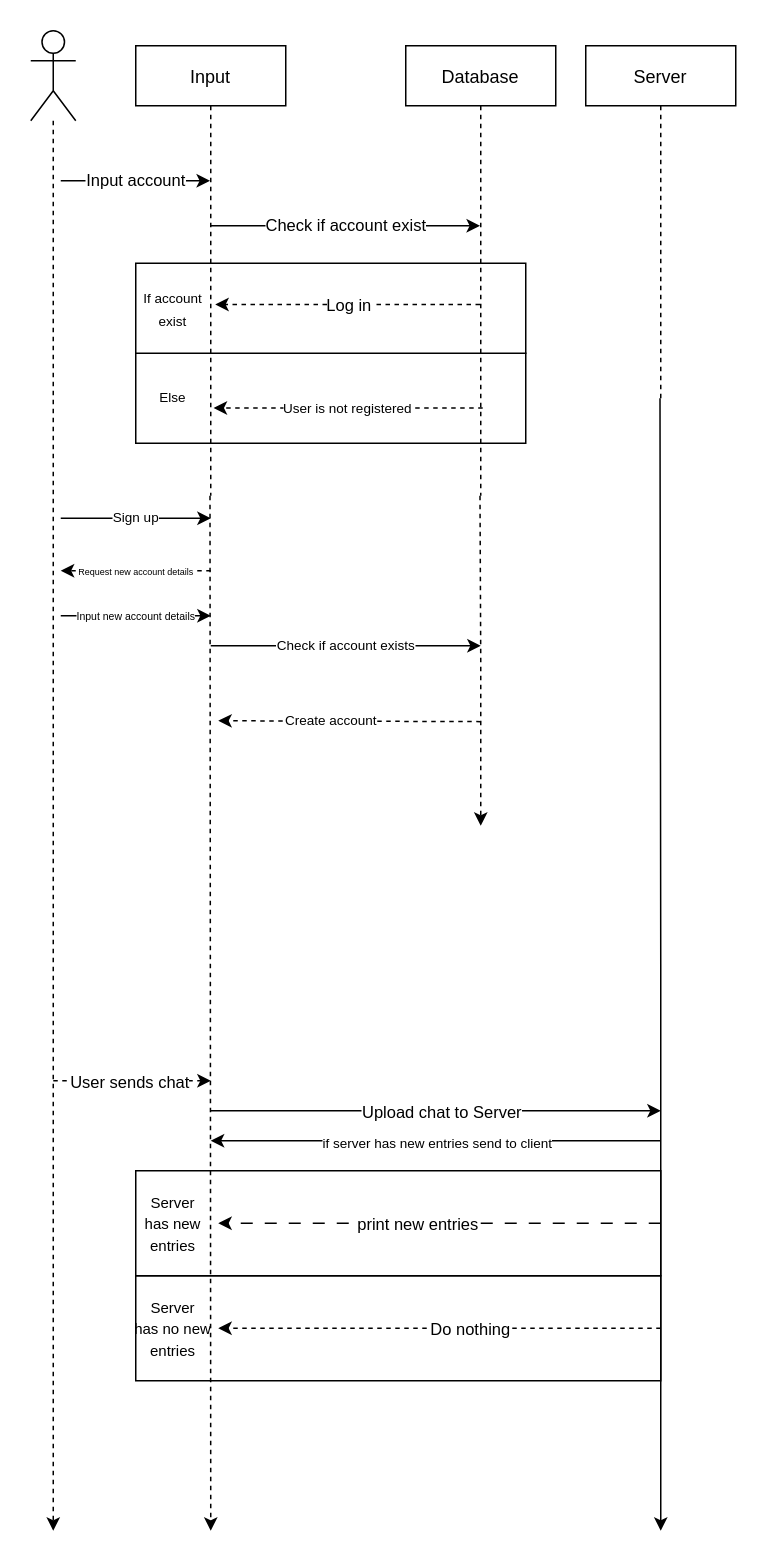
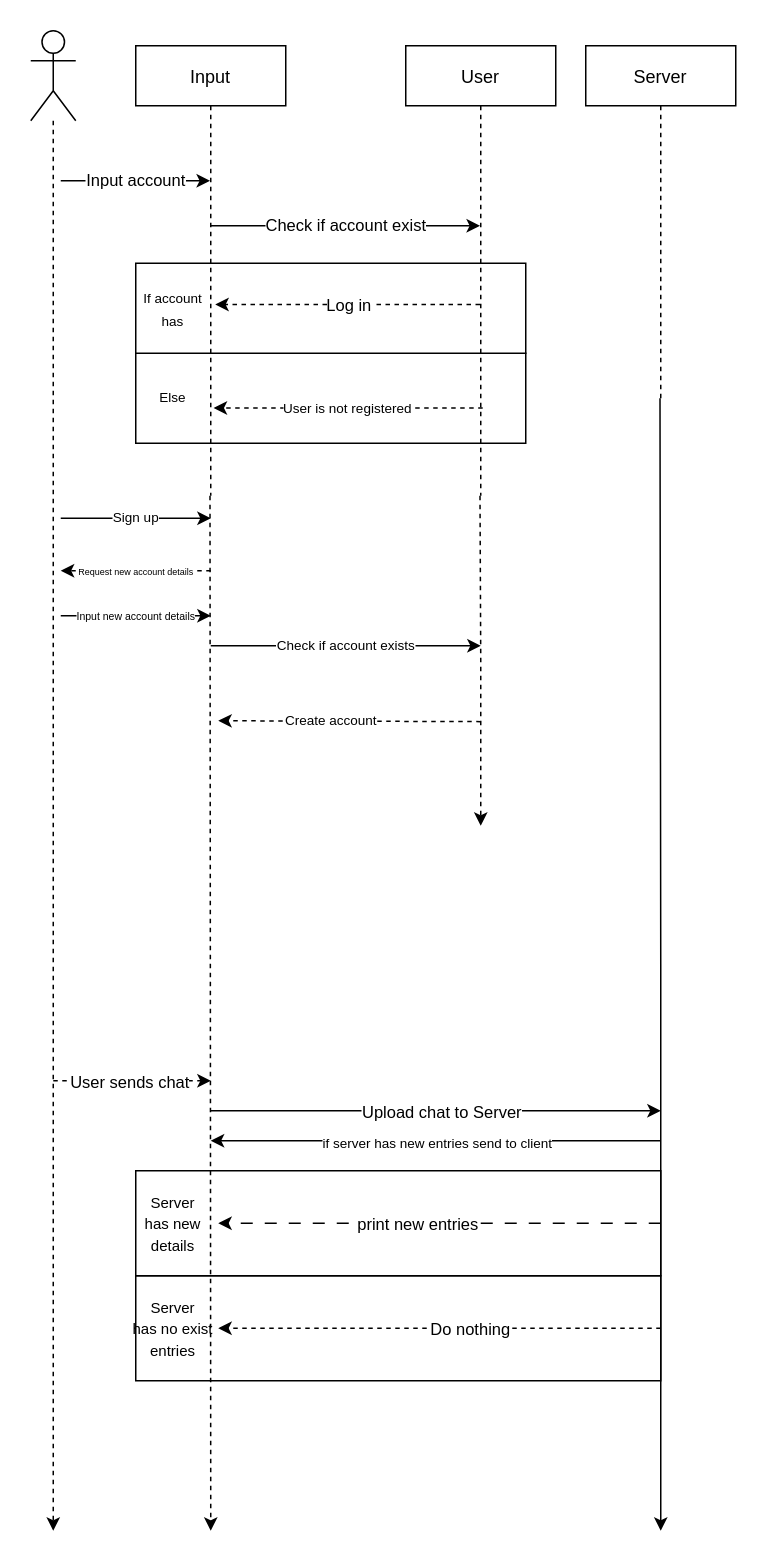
node "Database": label "Database" -> "User"
node "If account exist": label "If account exist" -> "If account has"
node "Server has new entries": label "Server has new entries" -> "Server has new details"
node "Server has no new entries": label "Server has no new entries" -> "Server has no exist entries"
